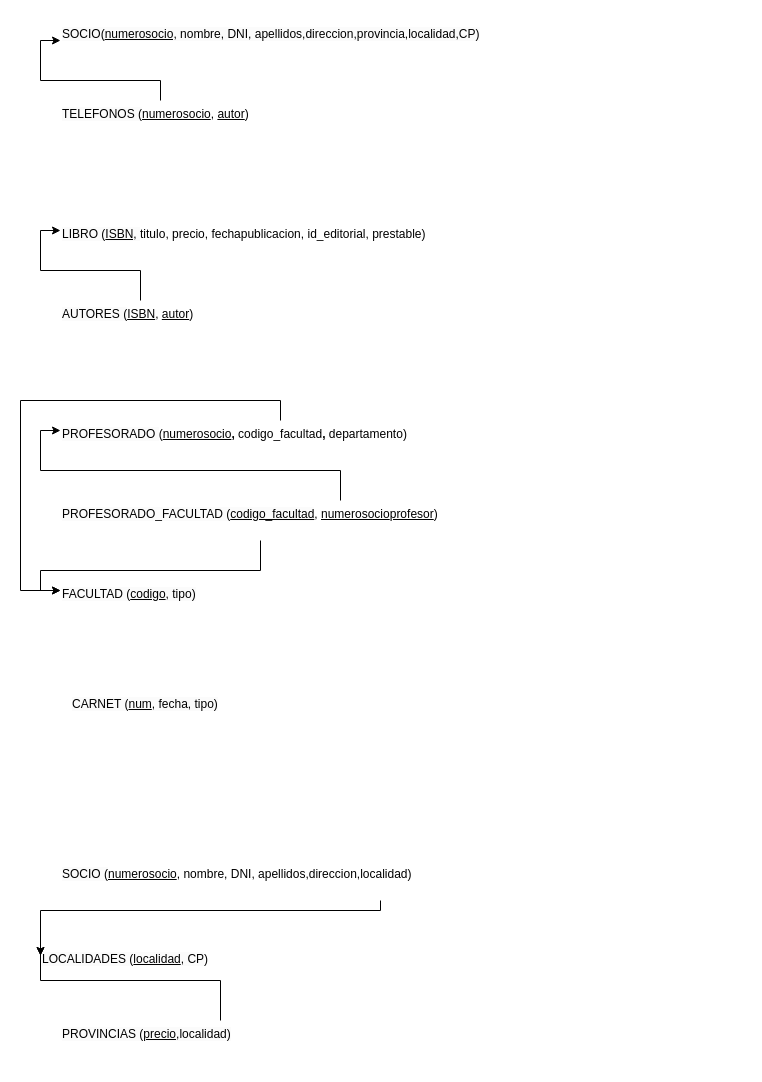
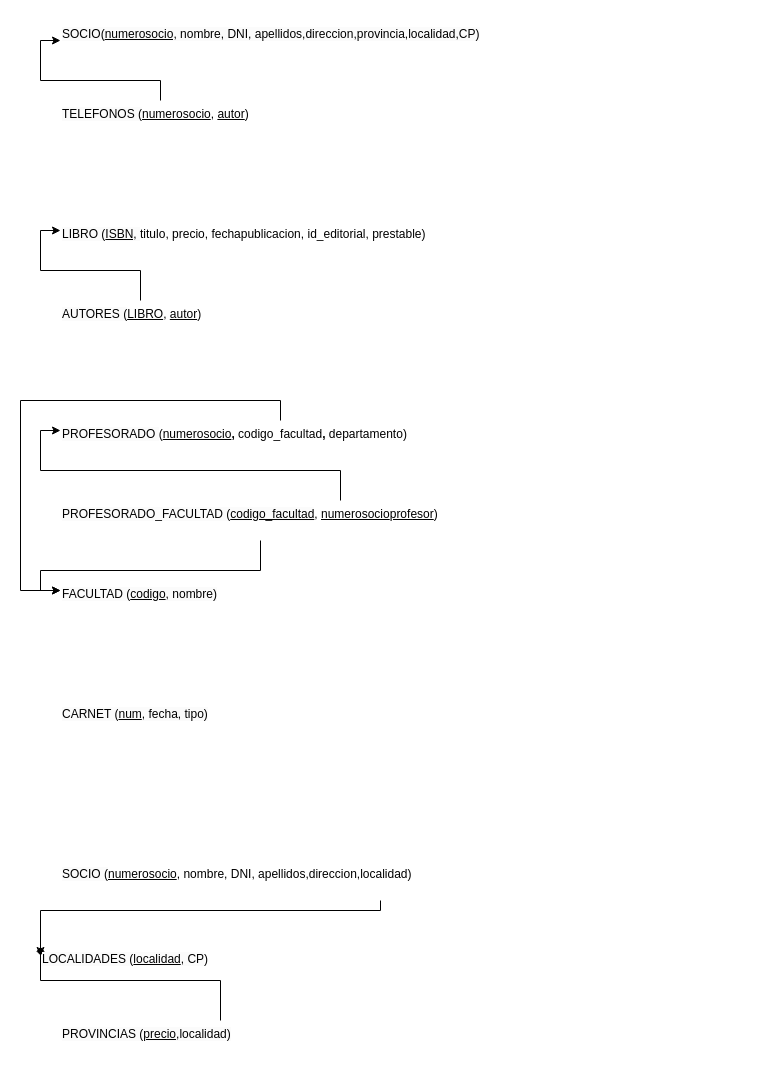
node "AUTORES (ISBN, autor)": label "AUTORES (ISBN, autor)" -> "AUTORES (LIBRO, autor)"
node "FACULTAD (codigo, tipo)": label "FACULTAD (codigo, tipo)" -> "FACULTAD (codigo, nombre)"
node "CARNET (num, fecha, tipo)": moved (411, 711) -> (401, 721)
edge "PROVINCIAS (precio,localidad)" -> "LOCALIDADES (localidad, CP)": arrowhead classic -> diamond
